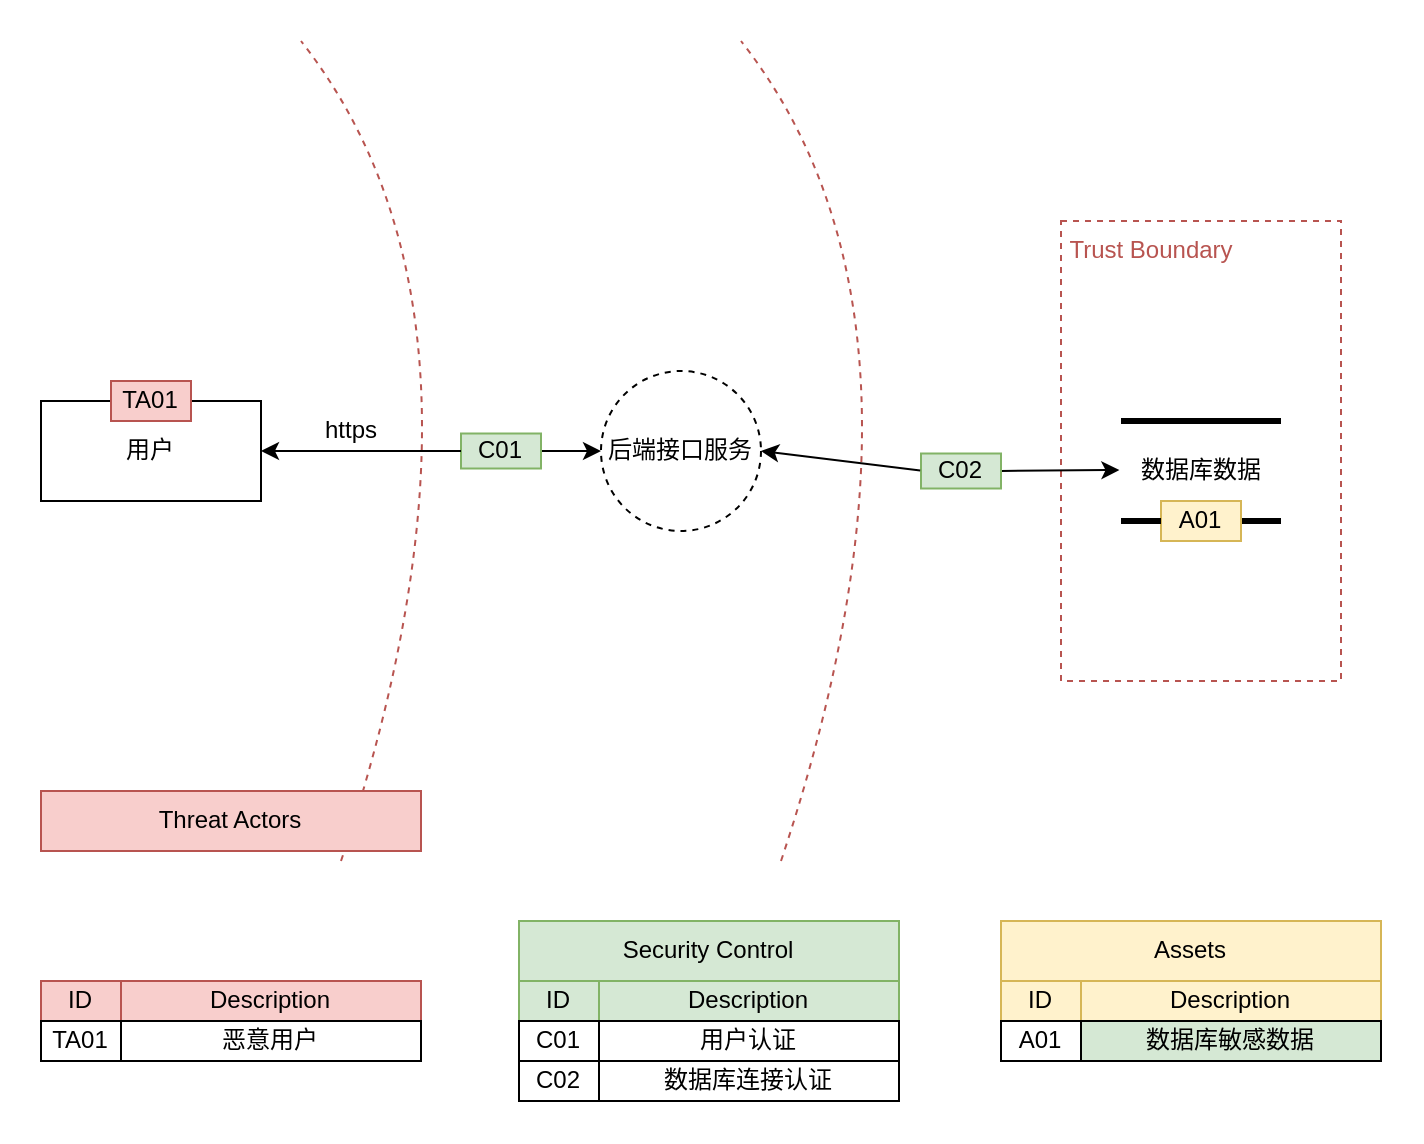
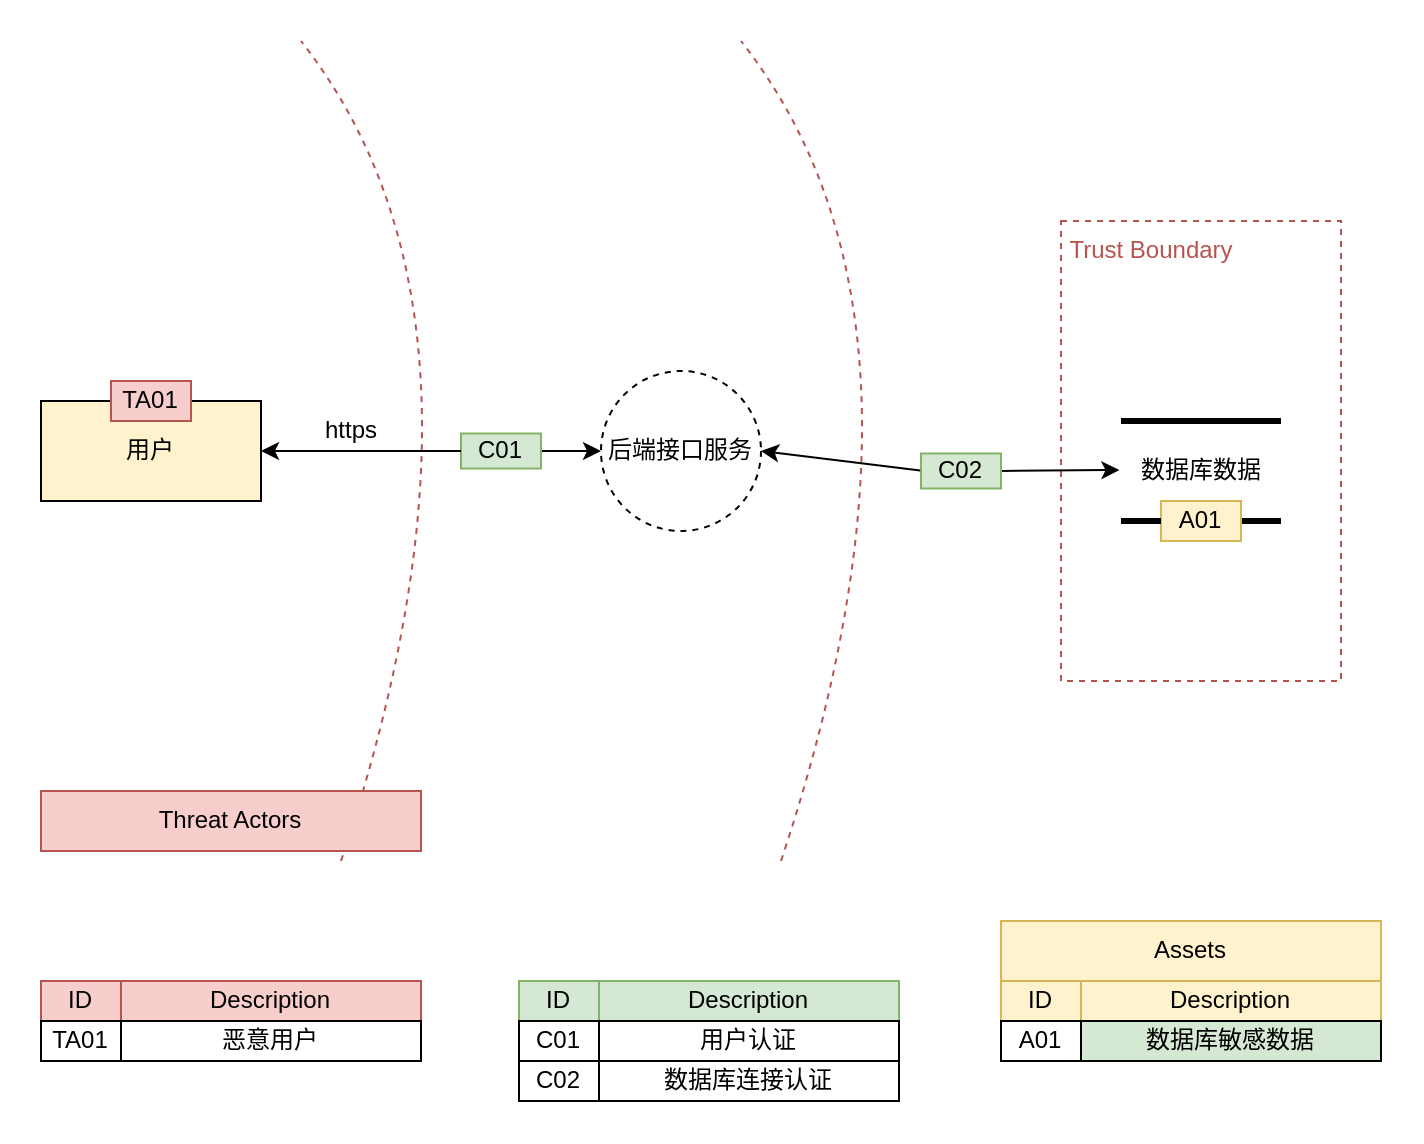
node "用户": fillcolor #ffffff -> #fff2cc
node "Security Control": removed
